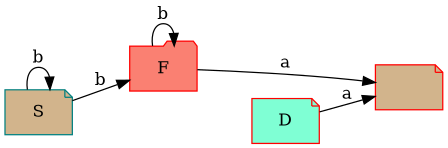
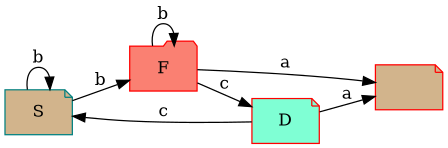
edge "F" -> "D": added, label "c"
edge "D" -> "S": added, label "c"
